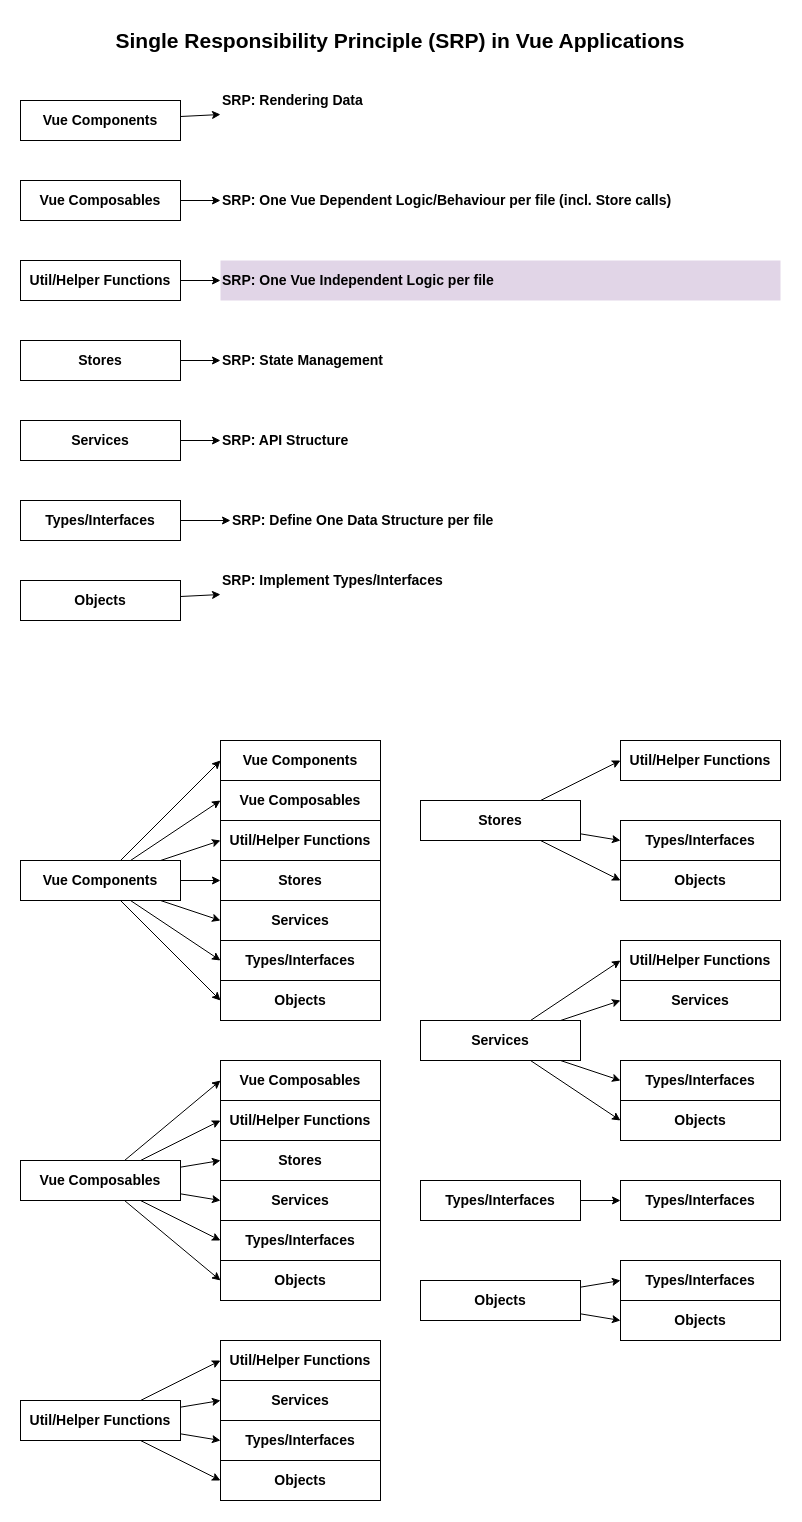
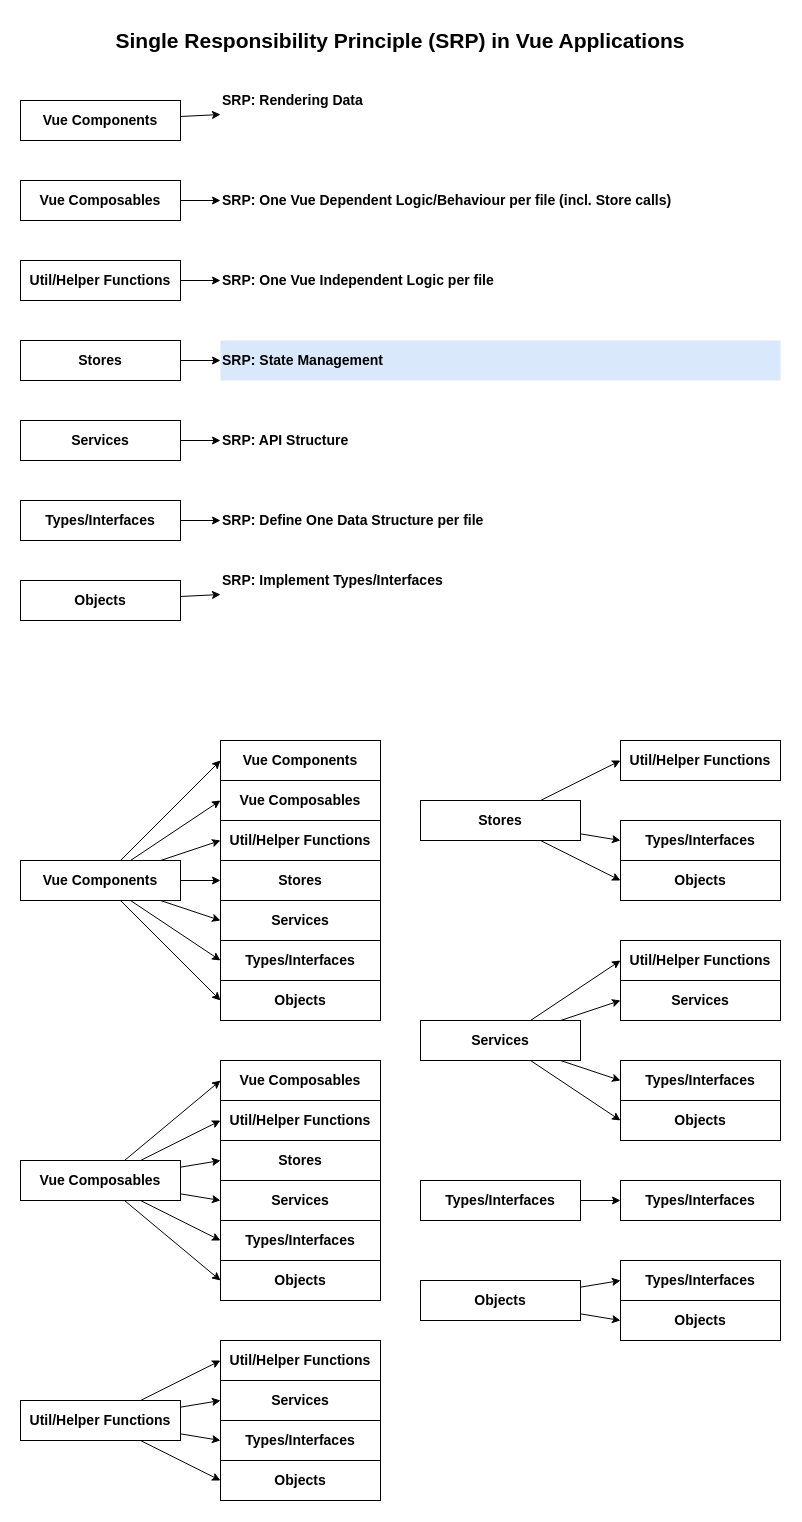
node "SRP: One Vue Independent Logic per file": fillcolor #e1d5e7 -> #ffffff
node "SRP: State Management": fillcolor #ffffff -> #dae8fc
node "SRP: Define One Data Structure per file": moved (511, 521) -> (501, 521)
